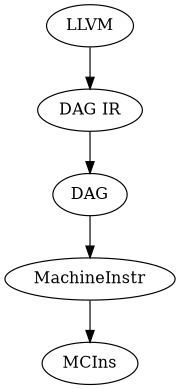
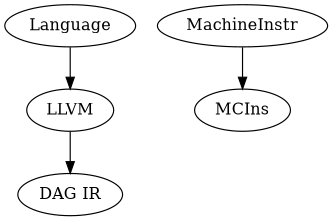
node "Language": added
node "DAG": removed
